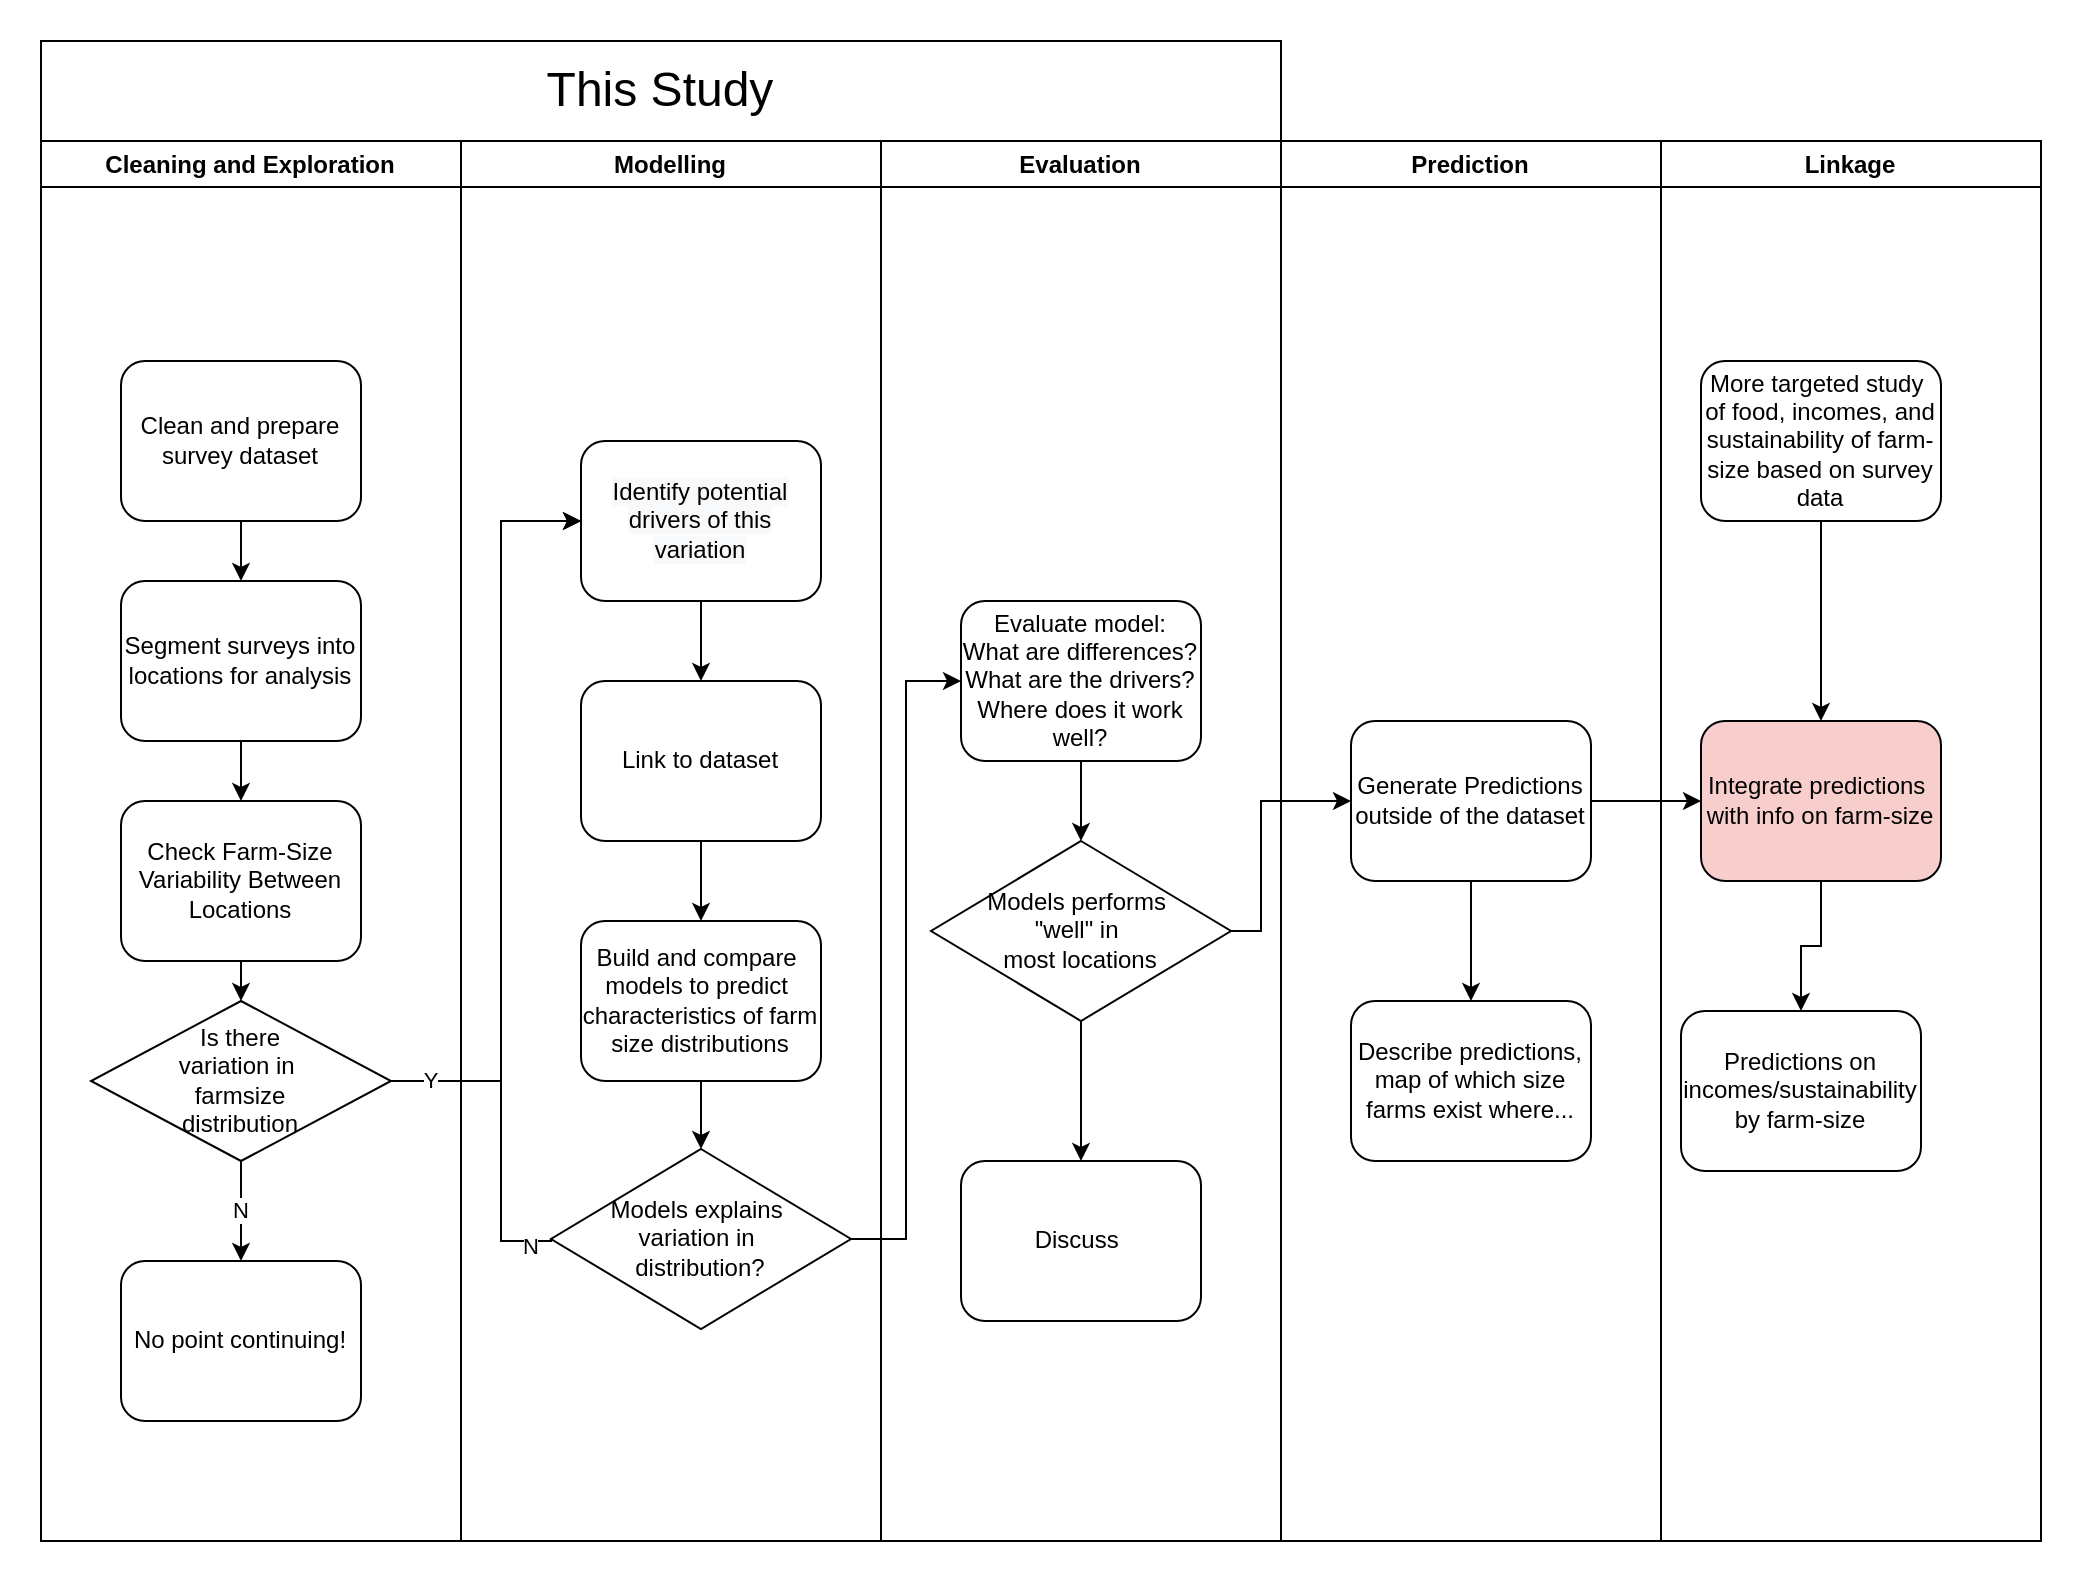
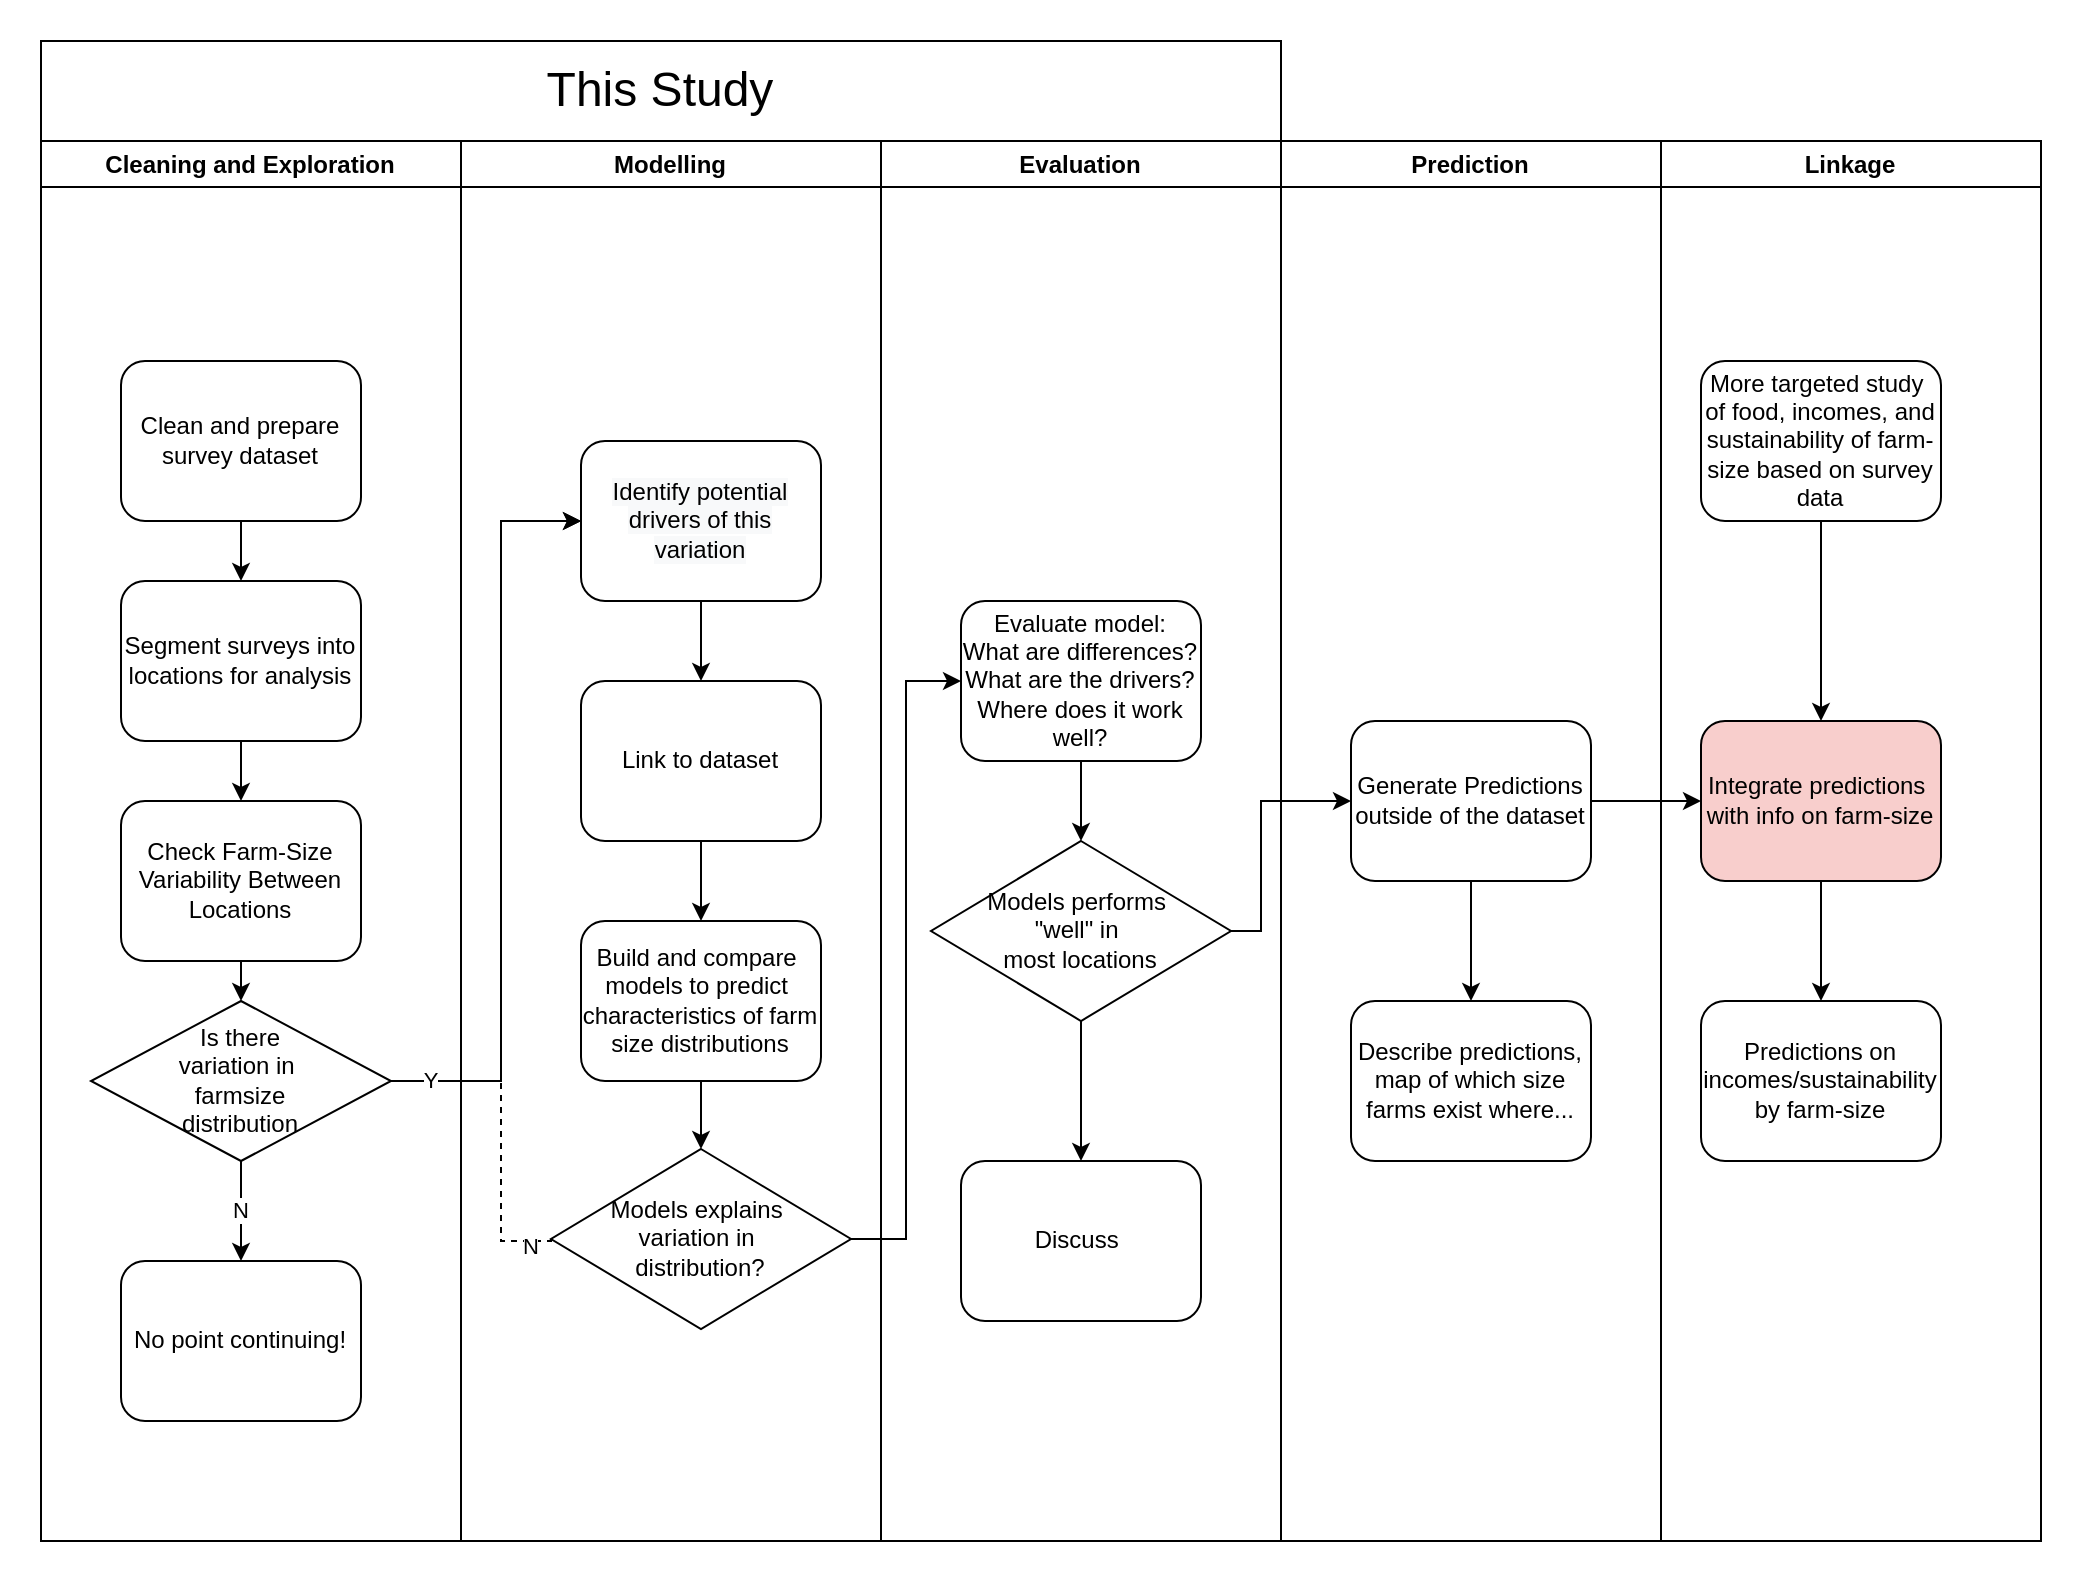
node "Predictions on incomes/sustainability by farm-size": moved (1801, 1091) -> (1821, 1081)
edge "Models explains variation in distribution?" -> "Identify potential drivers of this variation": style solid -> dashed
